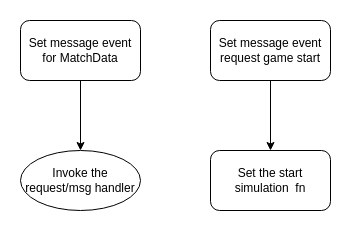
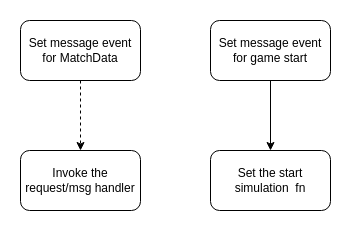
node "Set message event request game start": label "Set message event request game start" -> "Set message event for game start"
edge "Set message event for MatchData" -> "Invoke the request/msg handler": style solid -> dashed
node "Invoke the request/msg handler": shape ellipse -> rounded rectangle
